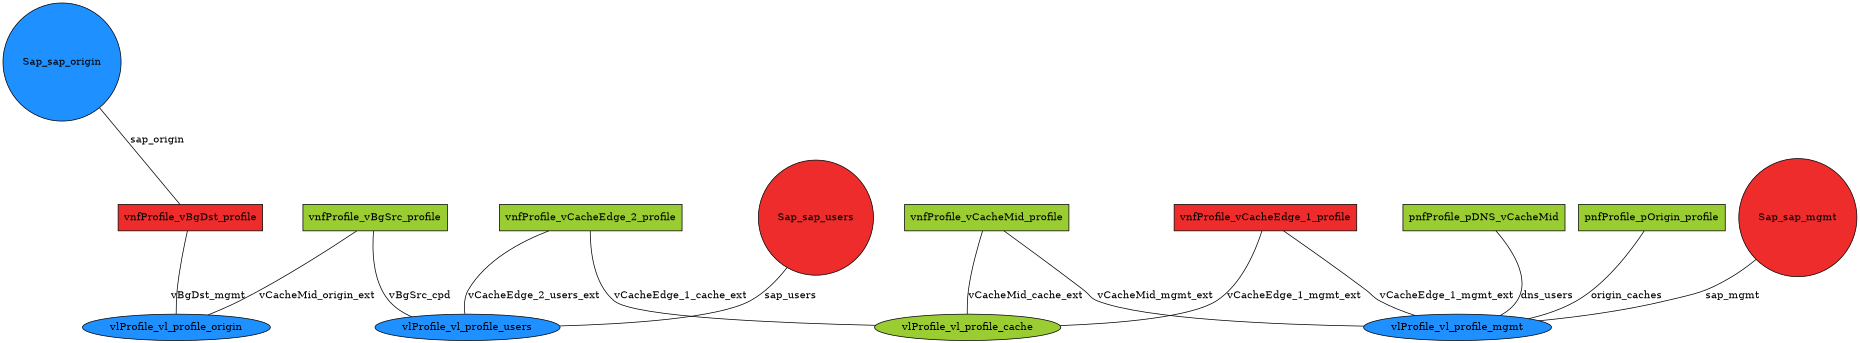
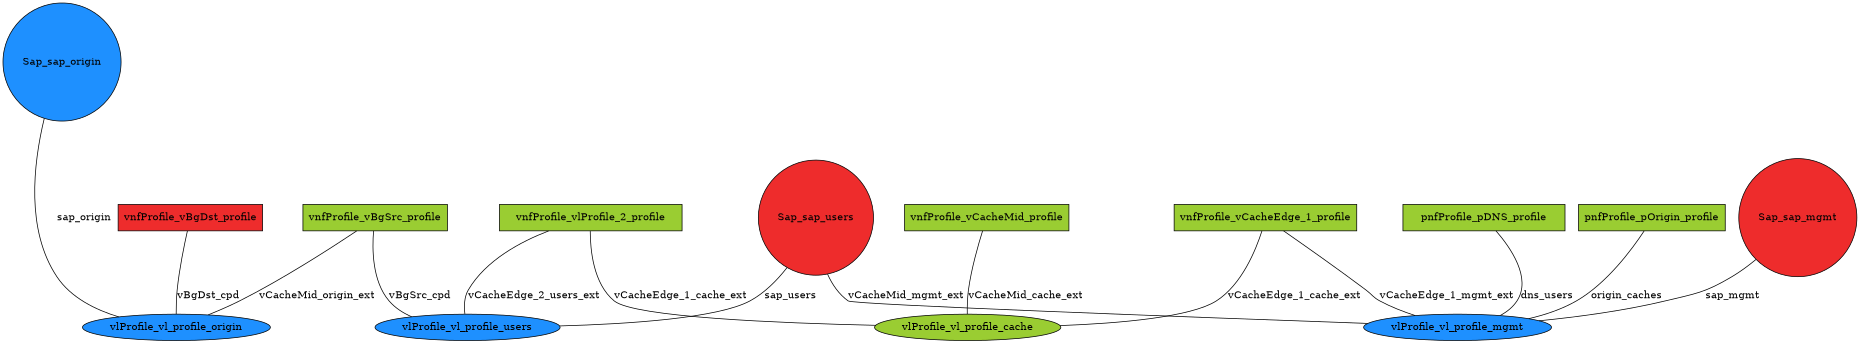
edge "Sap_sap_origin" -- "vnfProfile_vBgDst_profile": now "Sap_sap_origin" -- "vlProfile_vl_profile_origin"
node "vnfProfile_vCacheEdge_2_profile": label "vnfProfile_vCacheEdge_2_profile" -> "vnfProfile_vlProfile_2_profile"
node "vnfProfile_vCacheEdge_1_profile": fillcolor firebrick2 -> yellowgreen
node "pnfProfile_pDNS_vCacheMid": label "pnfProfile_pDNS_vCacheMid" -> "pnfProfile_pDNS_profile"
edge "vnfProfile_vBgDst_profile" -- "vlProfile_vl_profile_origin": label "vBgDst_mgmt" -> "vBgDst_cpd"
edge "vnfProfile_vCacheEdge_1_profile" -- "vlProfile_vl_profile_cache": label "vCacheEdge_1_mgmt_ext" -> "vCacheEdge_1_cache_ext"
edge "vnfProfile_vCacheMid_profile" -- "vlProfile_vl_profile_mgmt": now "Sap_sap_users" -- "vlProfile_vl_profile_mgmt"
